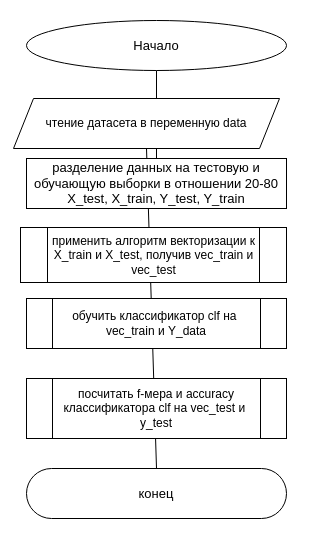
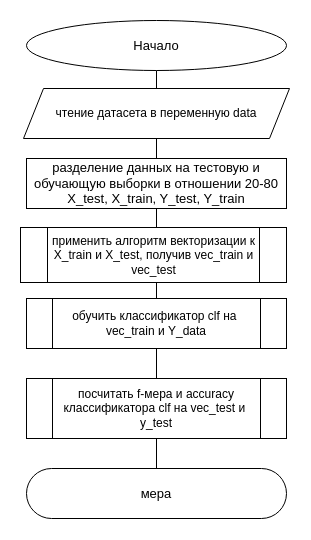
node "чтение датасета в переменную data": moved (147, 124) -> (157, 114)
node "конец": label "конец" -> "мера"
